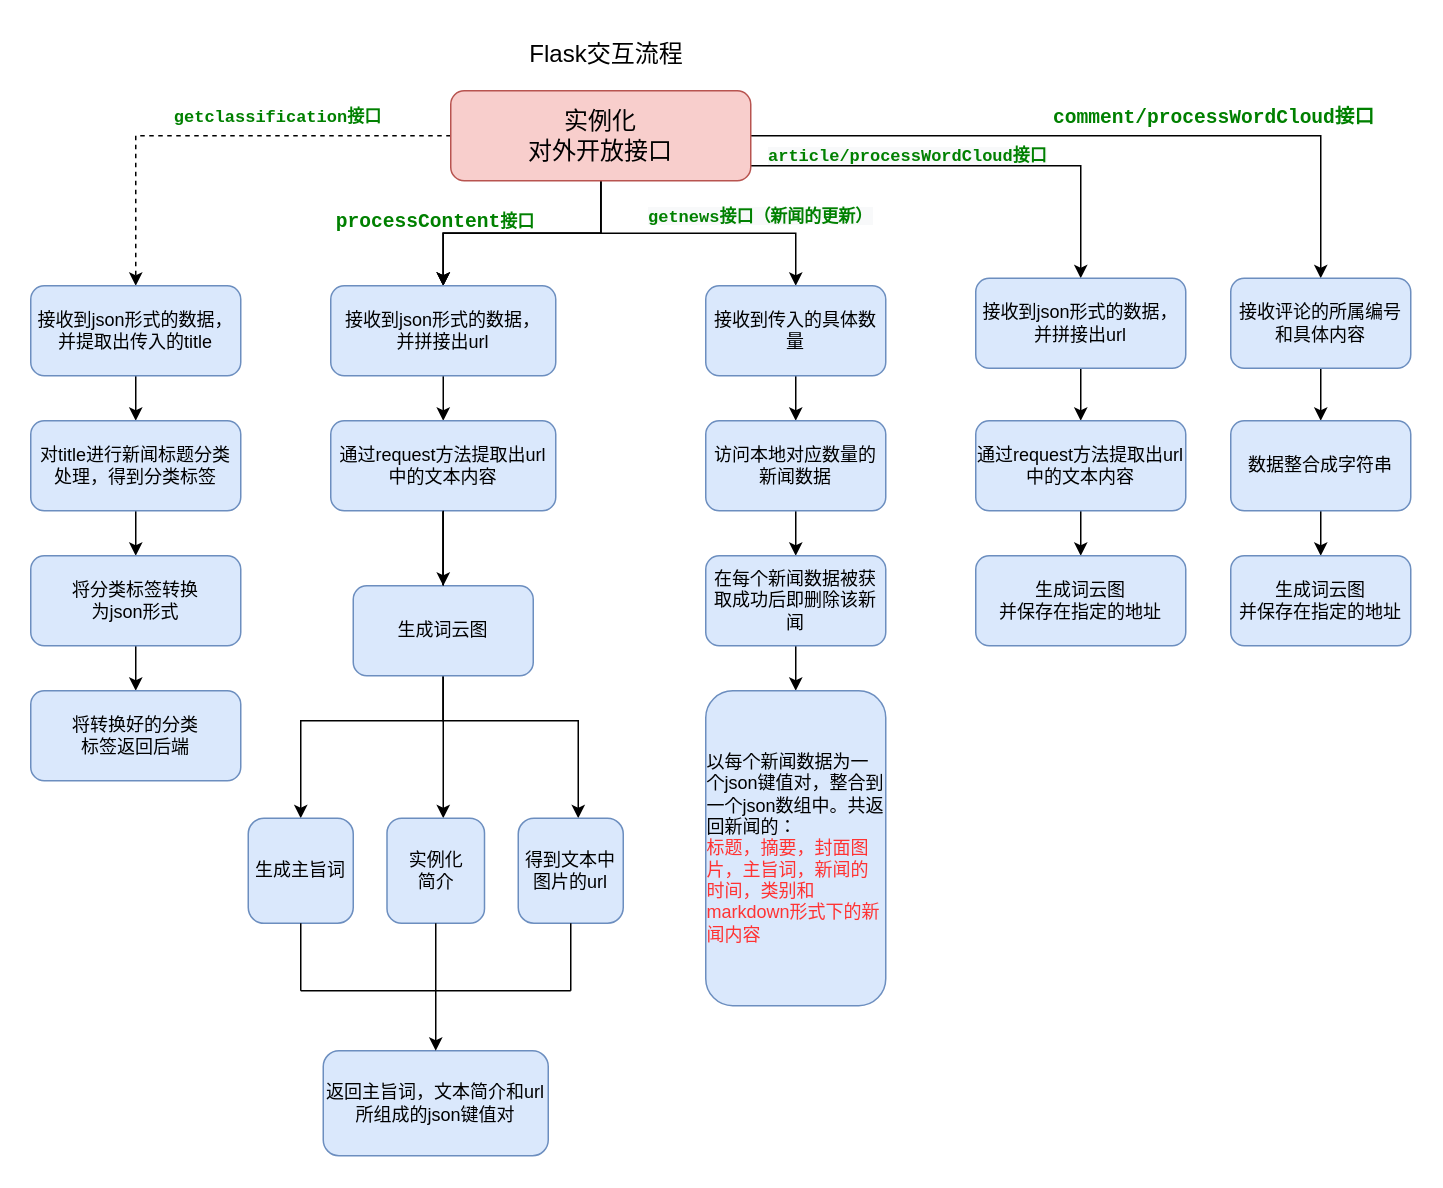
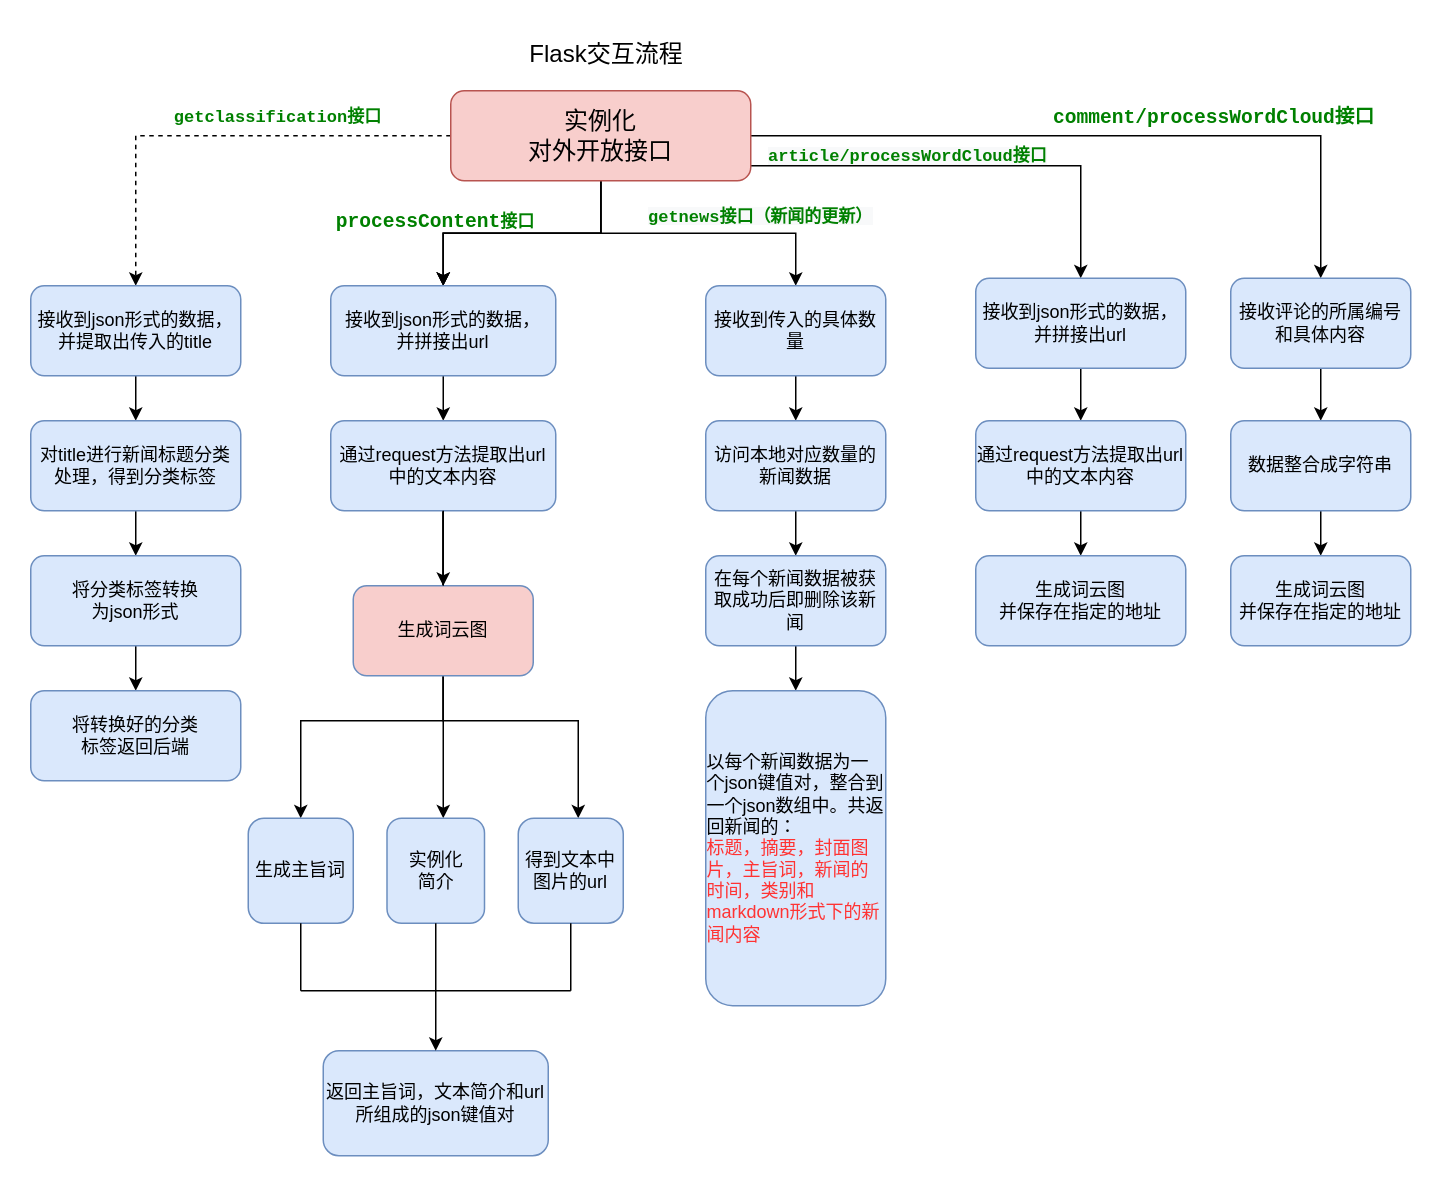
node "生成词云图": fillcolor #dae8fc -> #f8cecc
